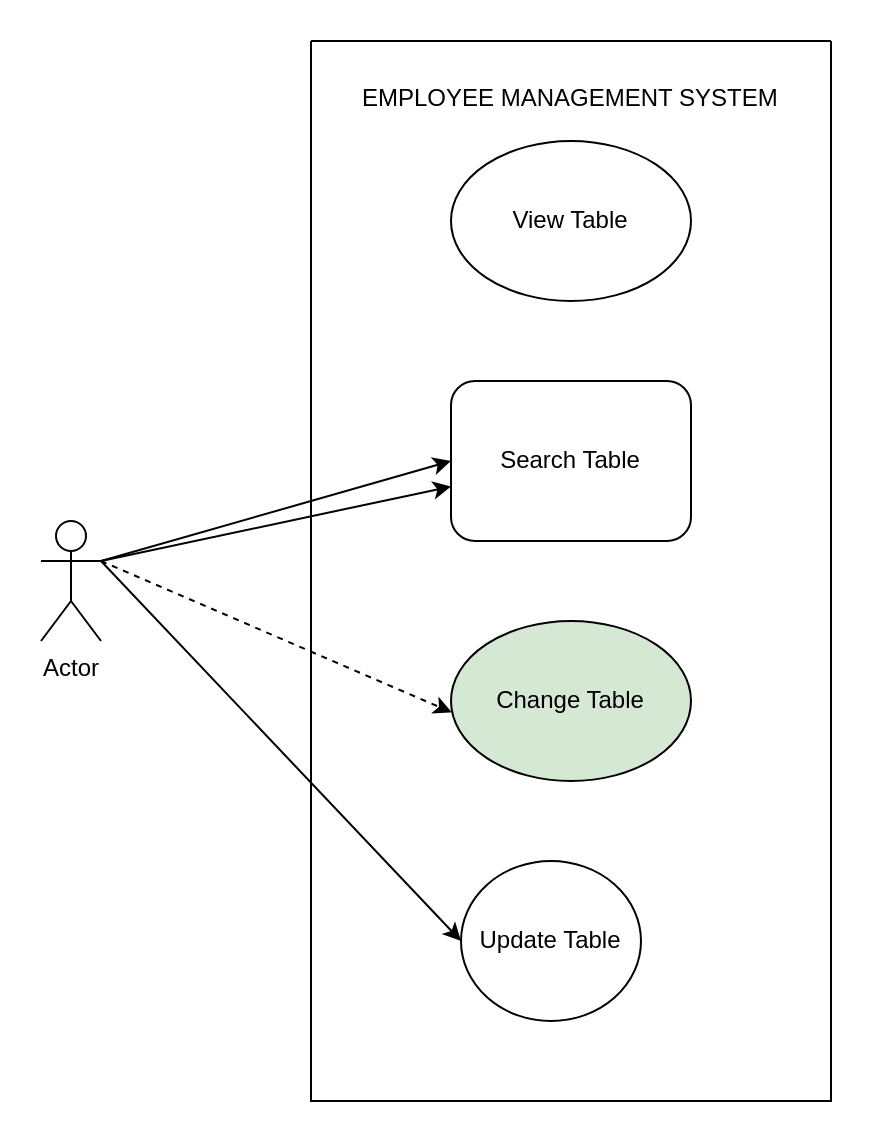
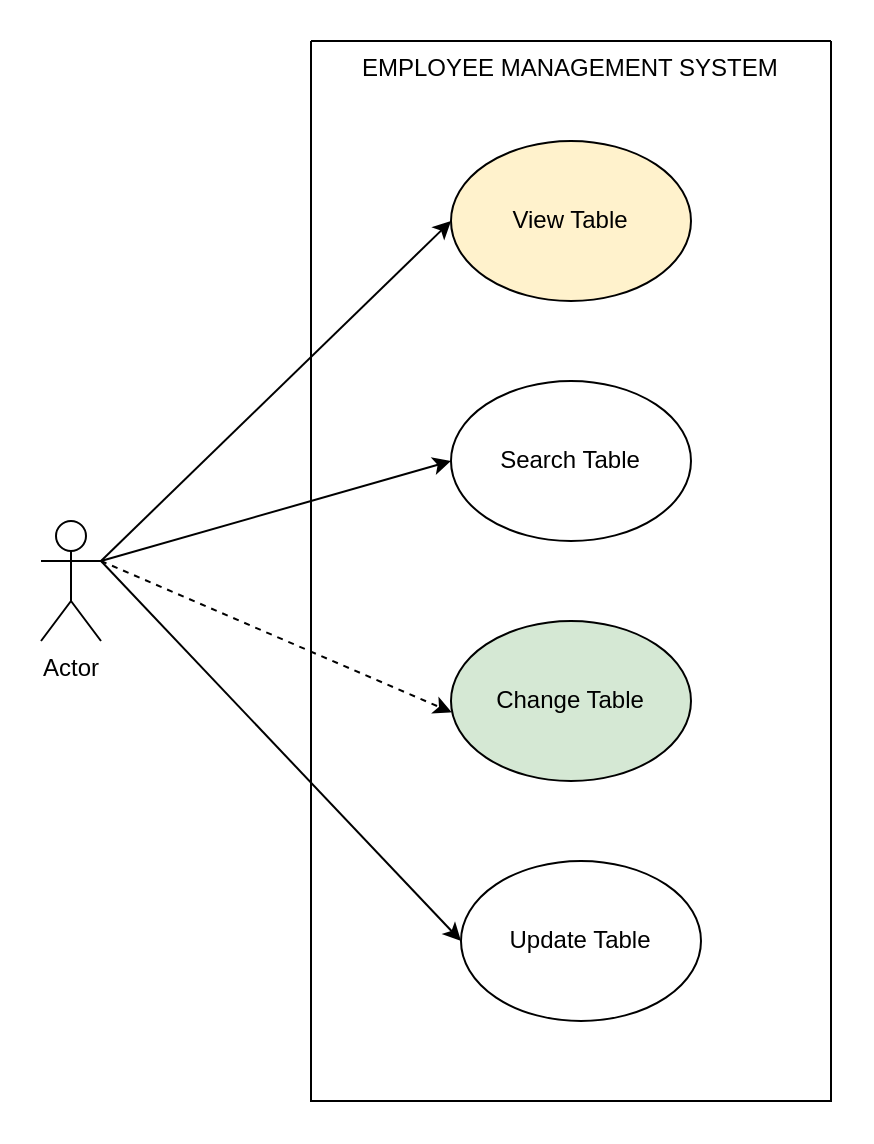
node "EMPLOYEE MANAGEMENT SYSTEM": moved (571, 97) -> (571, 67)
node "View Table": fillcolor #ffffff -> #fff2cc
node "Search Table": shape rounded rectangle -> ellipse
edge "Actor" -> "Search Table": now "Actor" -> "View Table"
node "Update Table": size 180x160 -> 240x160
